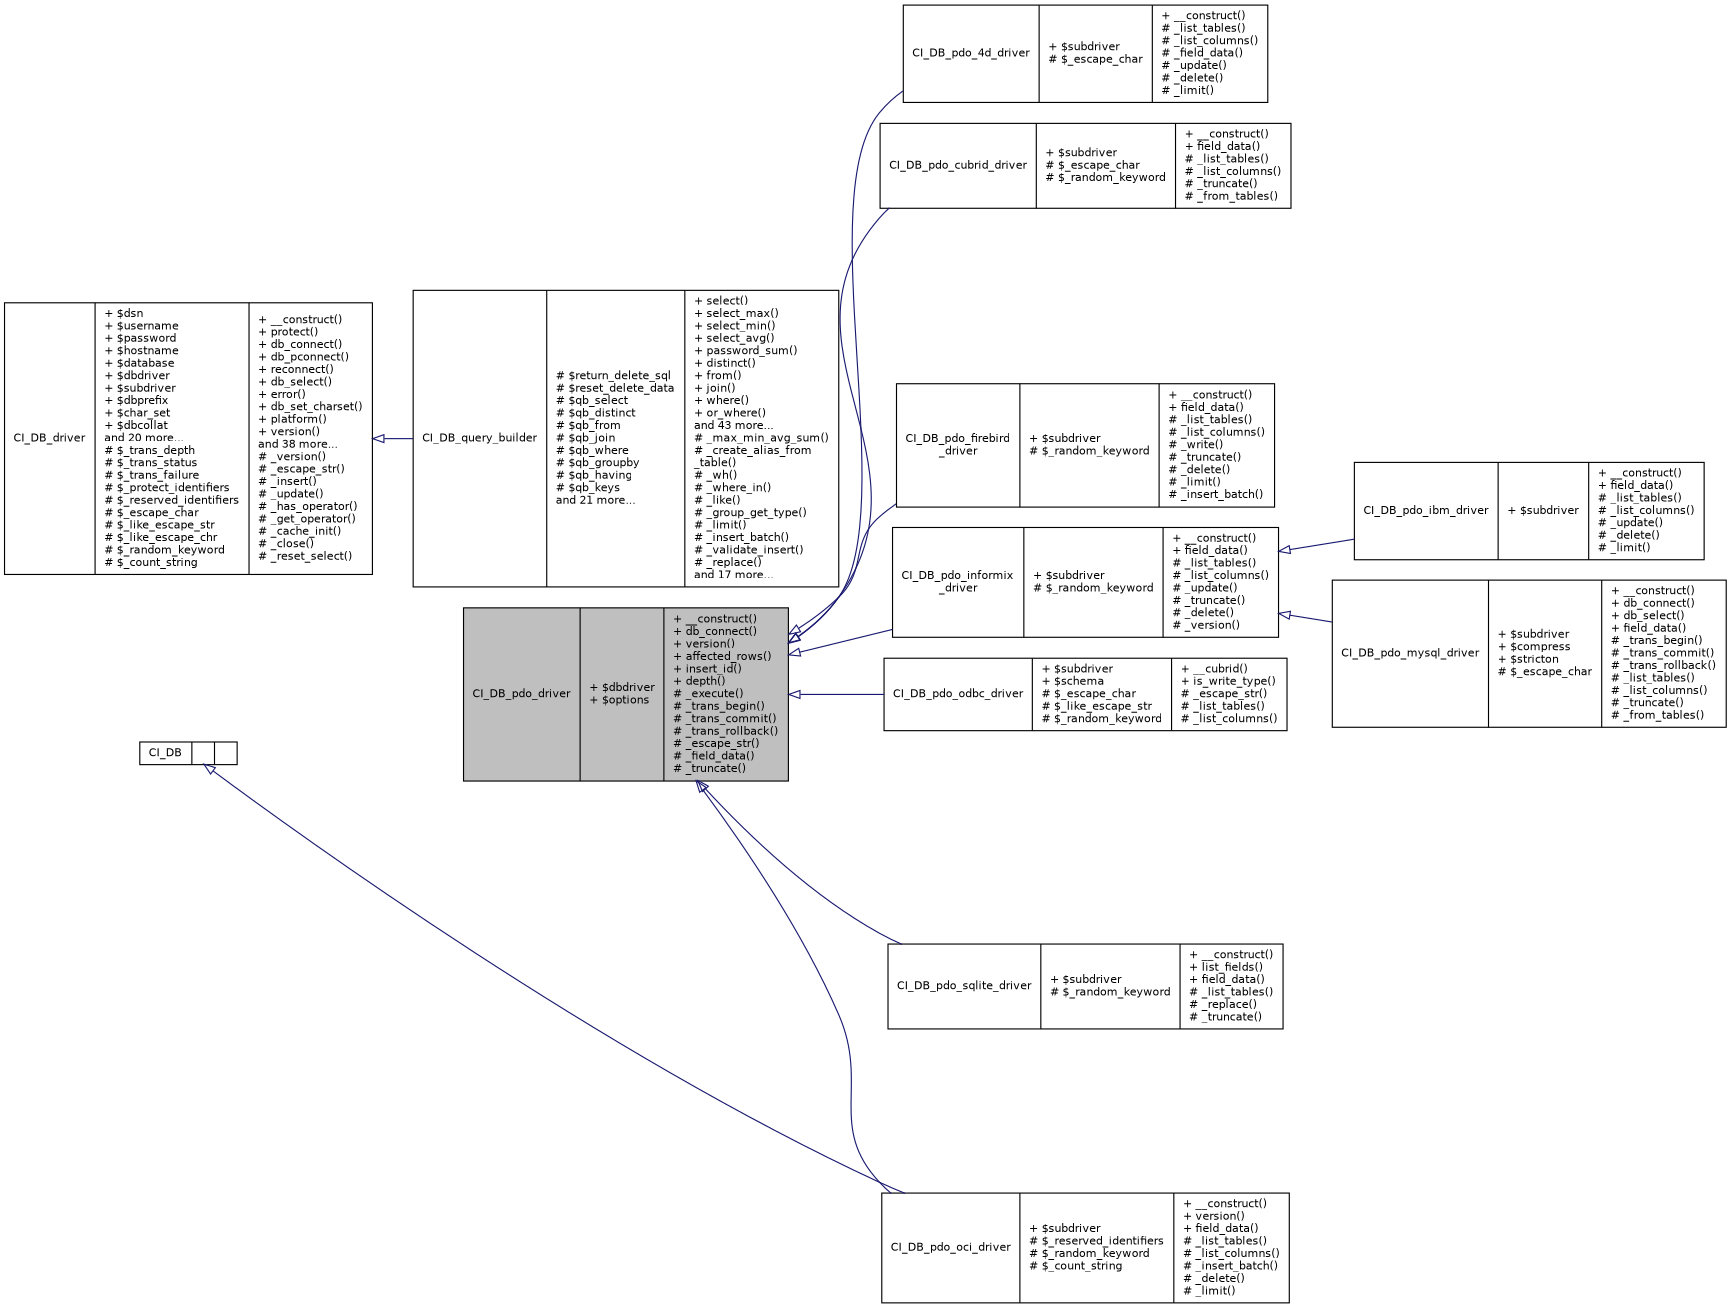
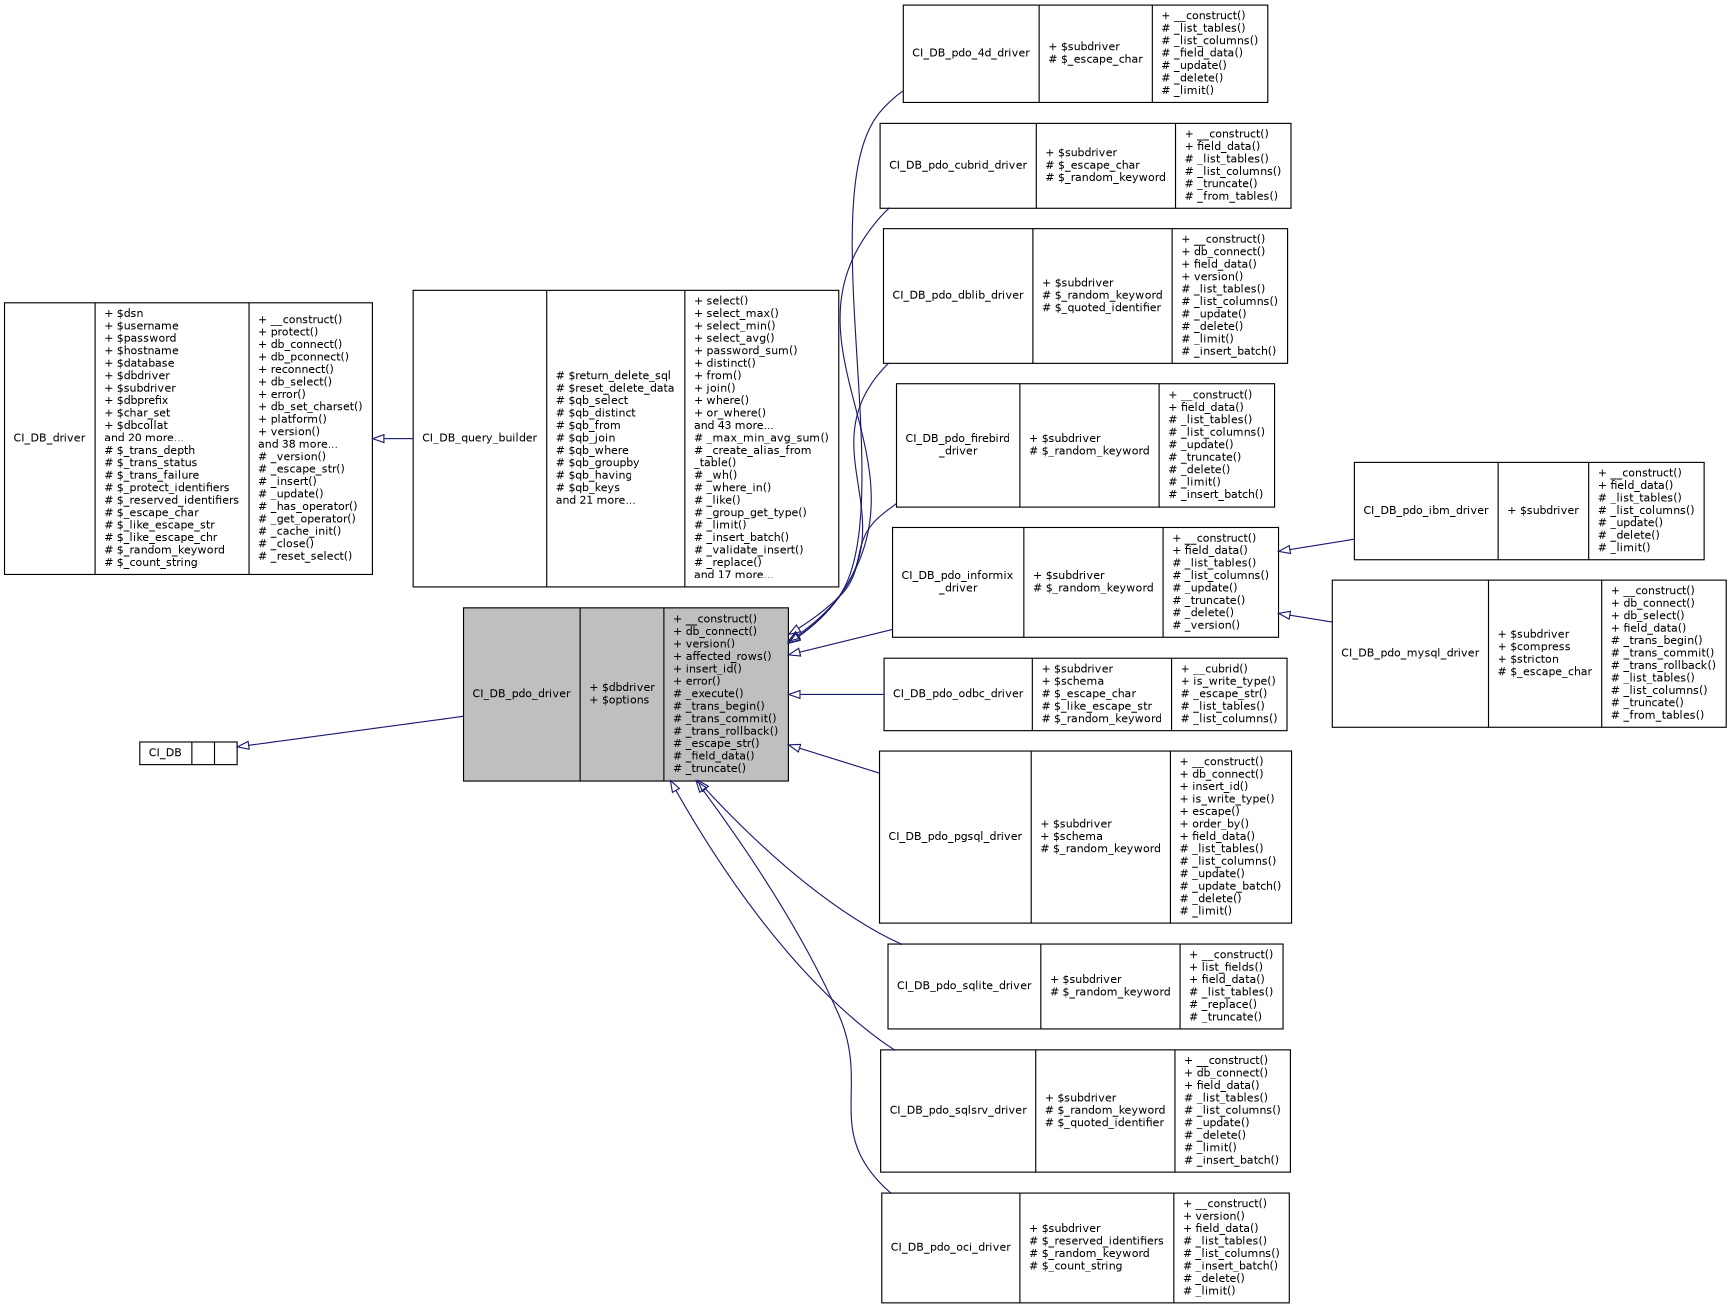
node "CI_DB_pdo_dblib_driver": added
node "CI_DB_pdo_firebird": text "# _write()" -> "# _update()"
node "CI_DB_pdo_driver": text "+ depth()" -> "+ error()"
node "CI_DB_pdo_pgsql_driver": added
edge "CI_DB_pdo_oci_driver" -> "CI_DB": now "CI_DB_pdo_driver" -> "CI_DB"
node "CI_DB_pdo_sqlsrv_driver": added
